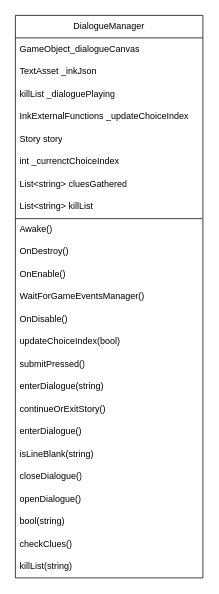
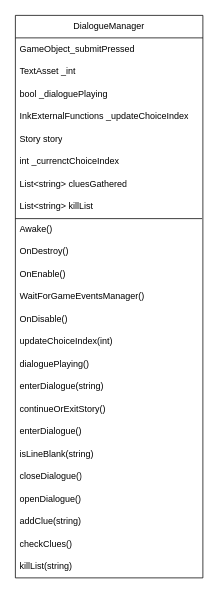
node "GameObject_dialogueCanvas": label "GameObject_dialogueCanvas" -> "GameObject_submitPressed"
node "TextAsset _inkJson": label "TextAsset _inkJson" -> "TextAsset _int"
node "killList _dialoguePlaying": label "killList _dialoguePlaying" -> "bool _dialoguePlaying"
node "updateChoiceIndex(bool)": label "updateChoiceIndex(bool)" -> "updateChoiceIndex(int)"
node "submitPressed()": label "submitPressed()" -> "dialoguePlaying()"
node "bool(string)": label "bool(string)" -> "addClue(string)"
